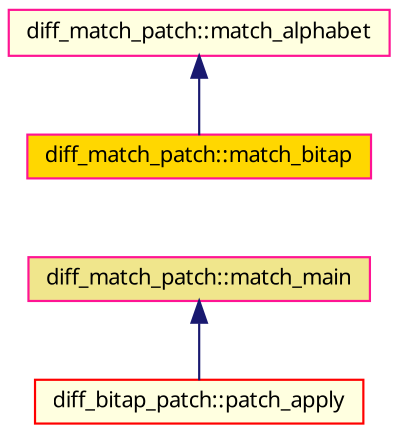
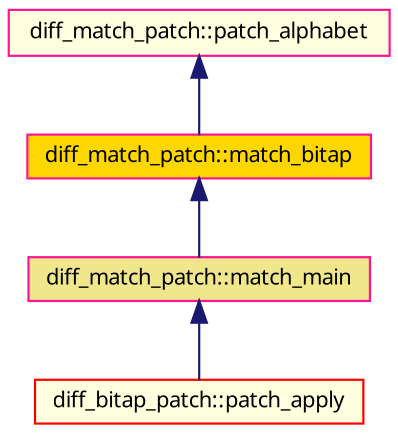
node "diff_match_patch::match_alphabet": label "diff_match_patch::match_alphabet" -> "diff_match_patch::patch_alphabet"
edge "diff_match_patch::match_main" -> "diff_match_patch::match_bitap": added
